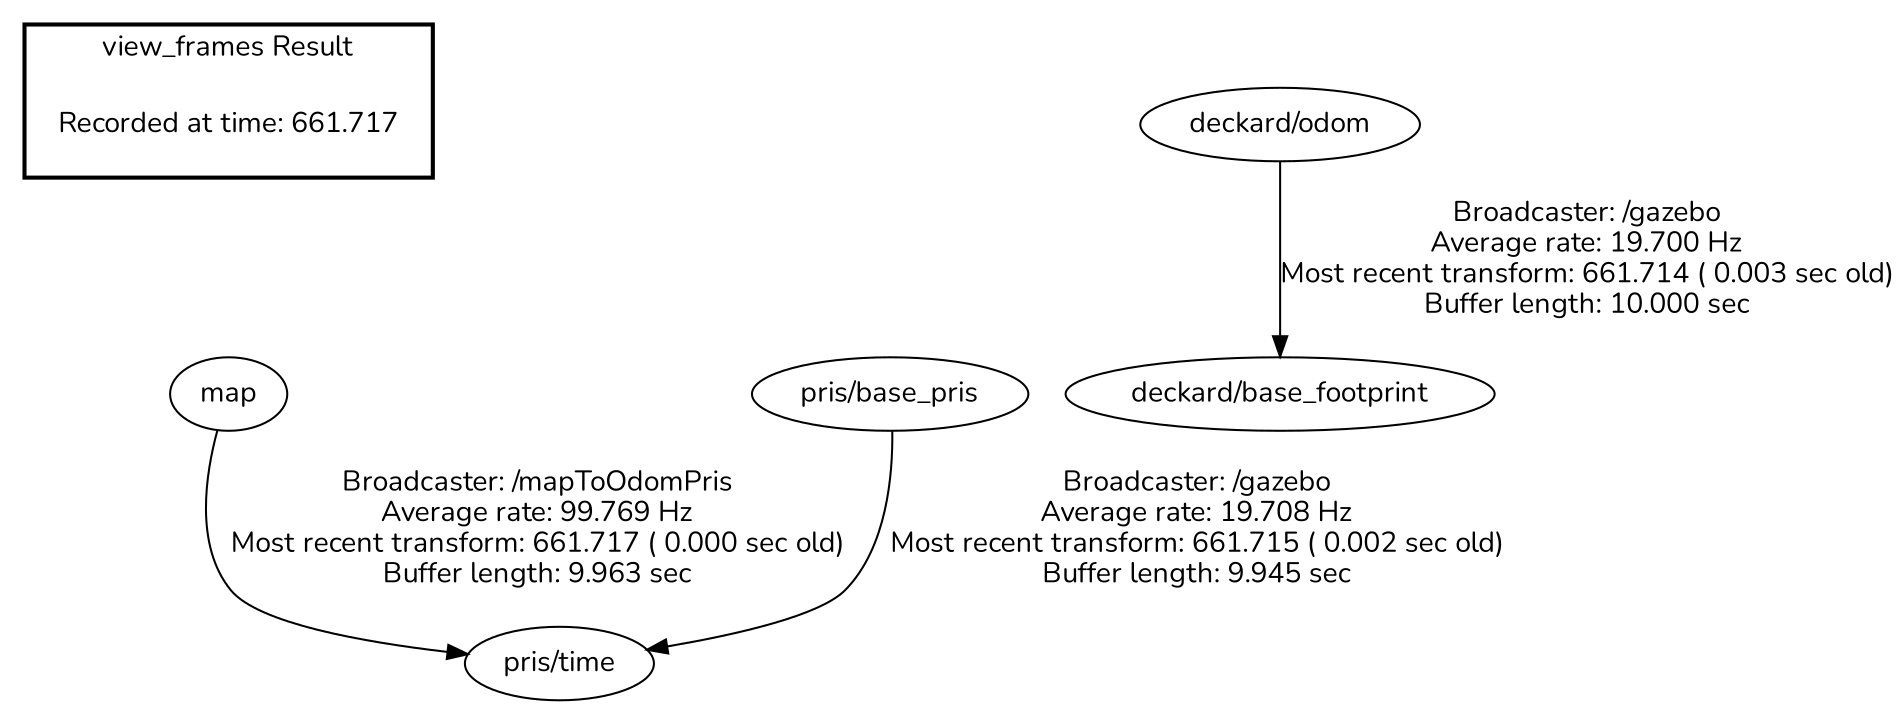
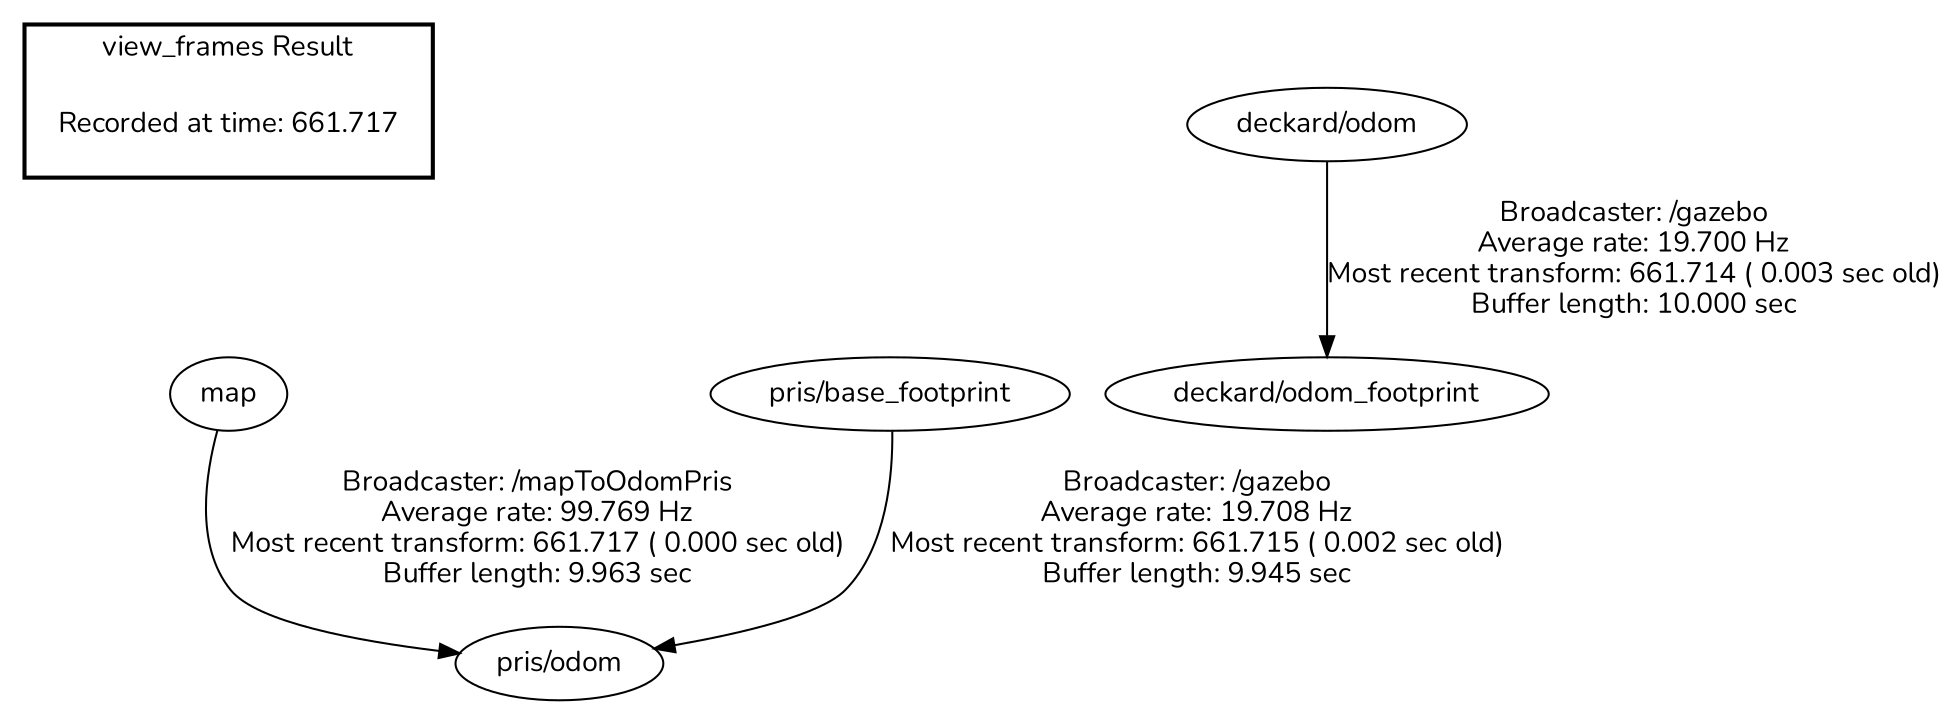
node "pris/base_pris": label "pris/base_pris" -> "pris/base_footprint"
node "deckard/base_footprint": label "deckard/base_footprint" -> "deckard/odom_footprint"
node "pris/time": label "pris/time" -> "pris/odom"
